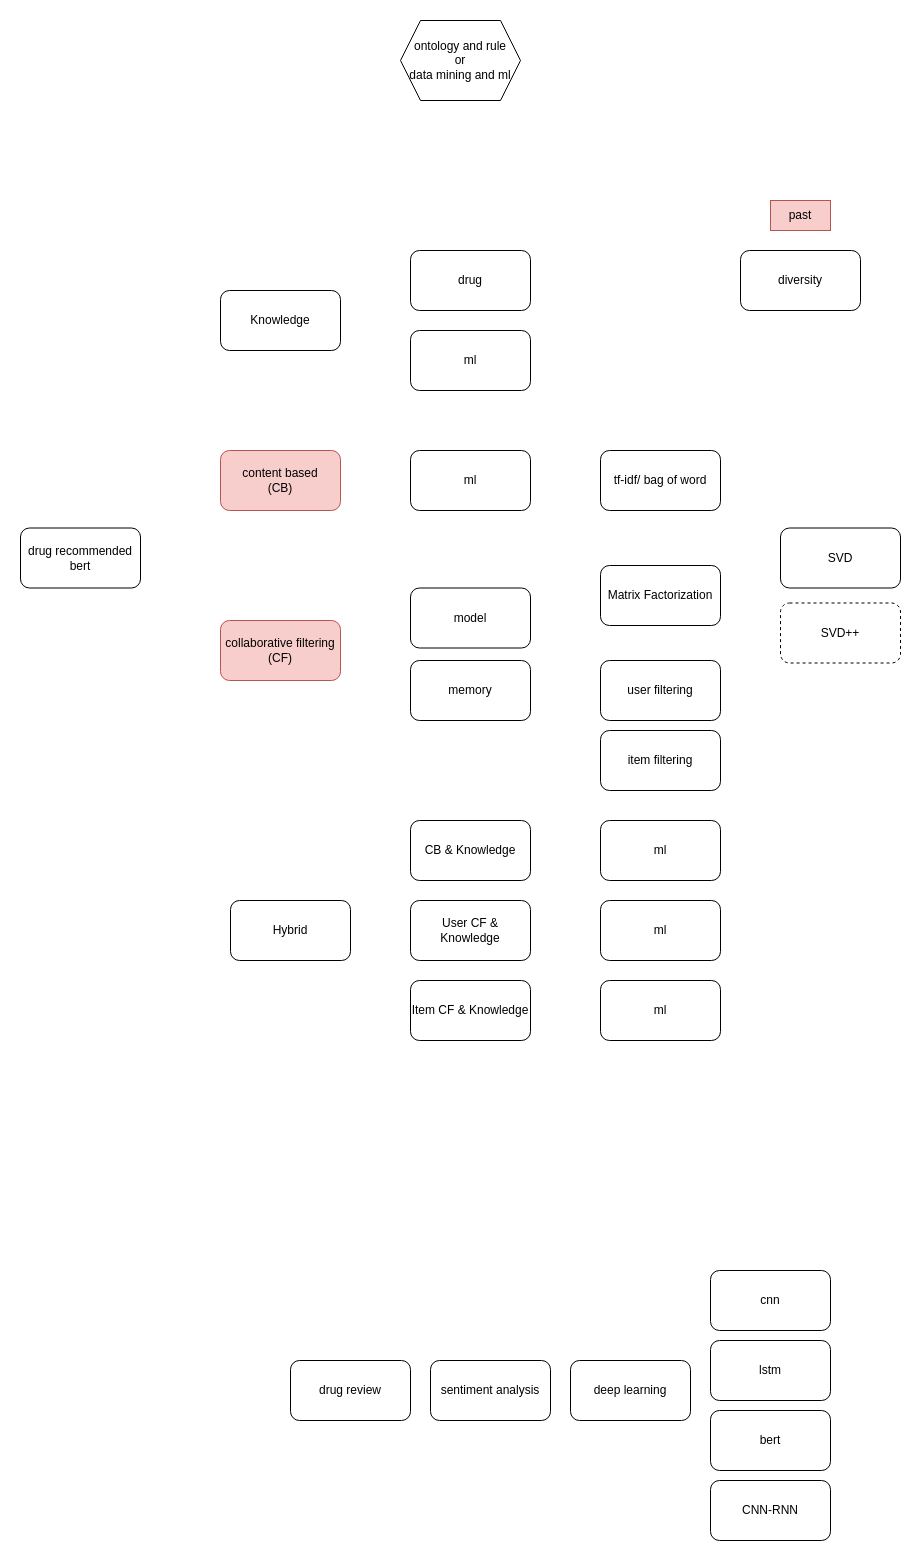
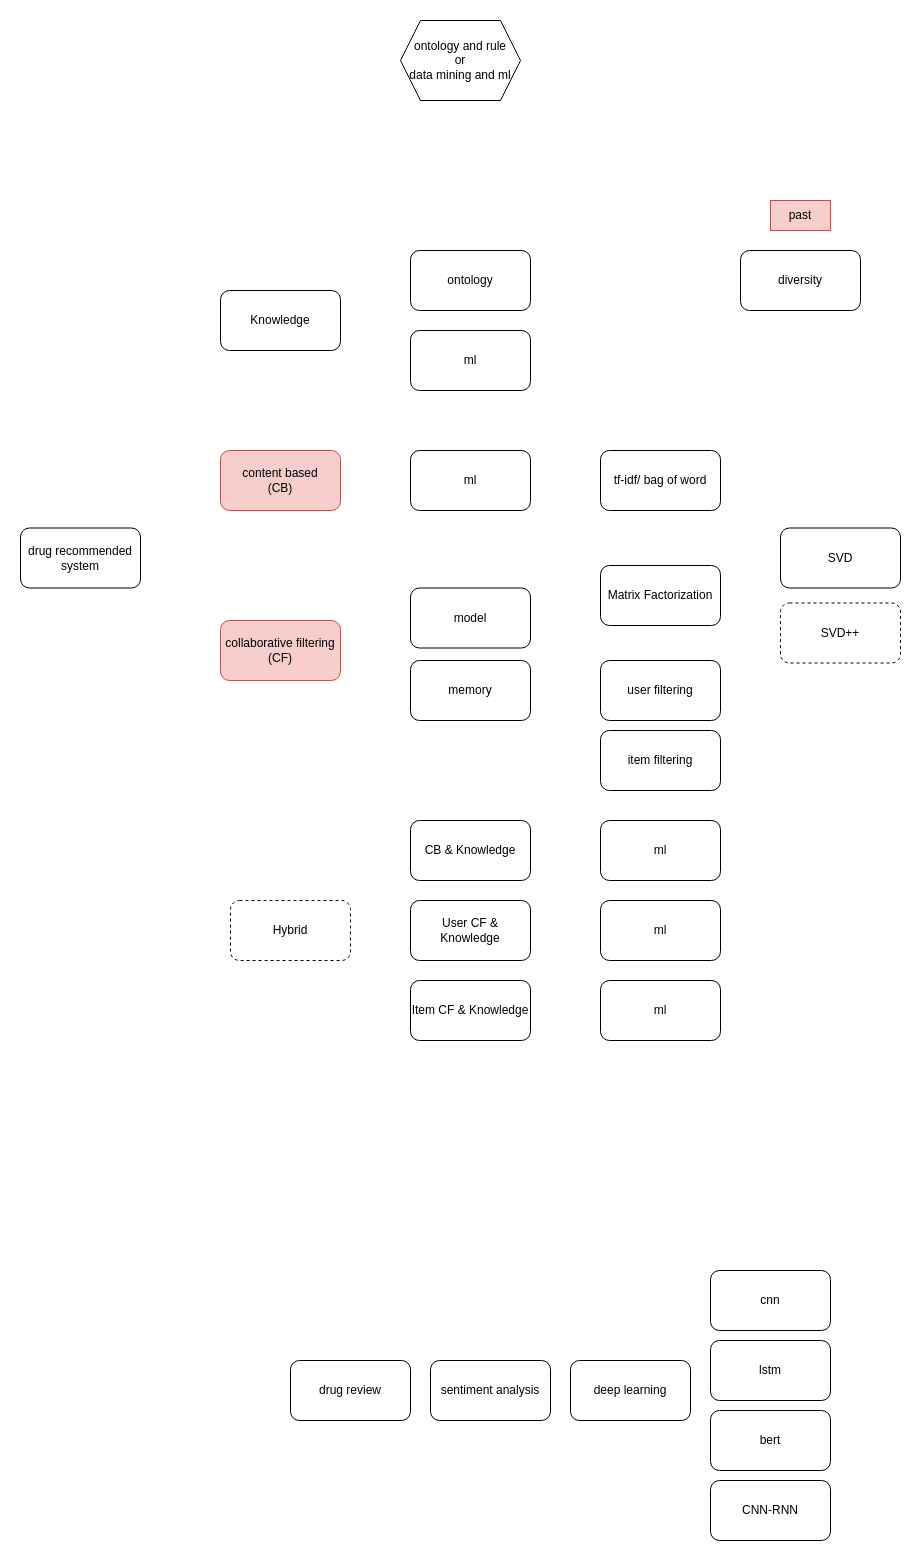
node "drug": label "drug" -> "ontology"
node "drug recommended bert": label "drug recommended bert" -> "drug recommended system"
node "Hybrid": style solid -> dashed
